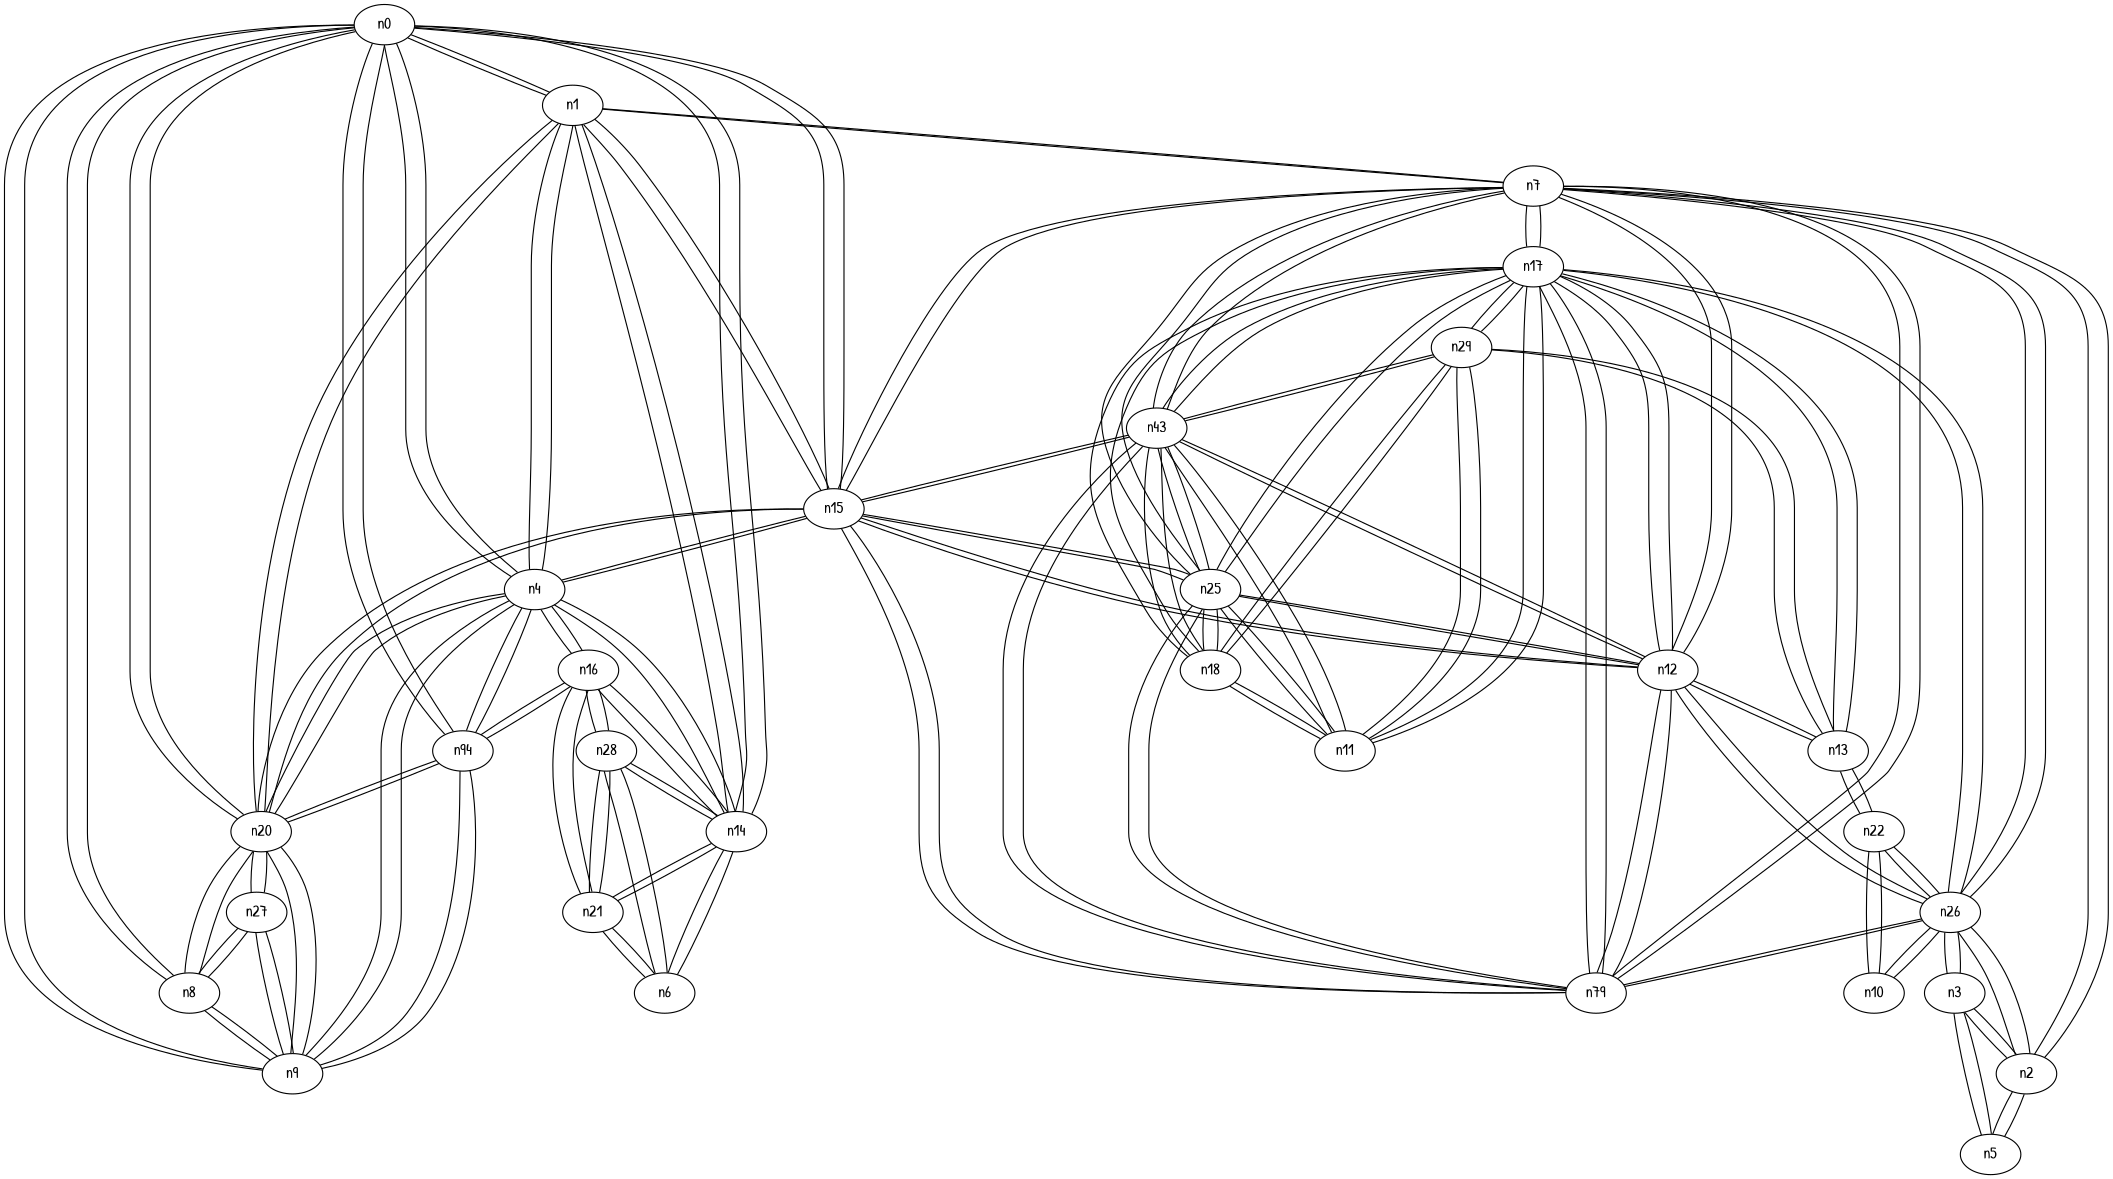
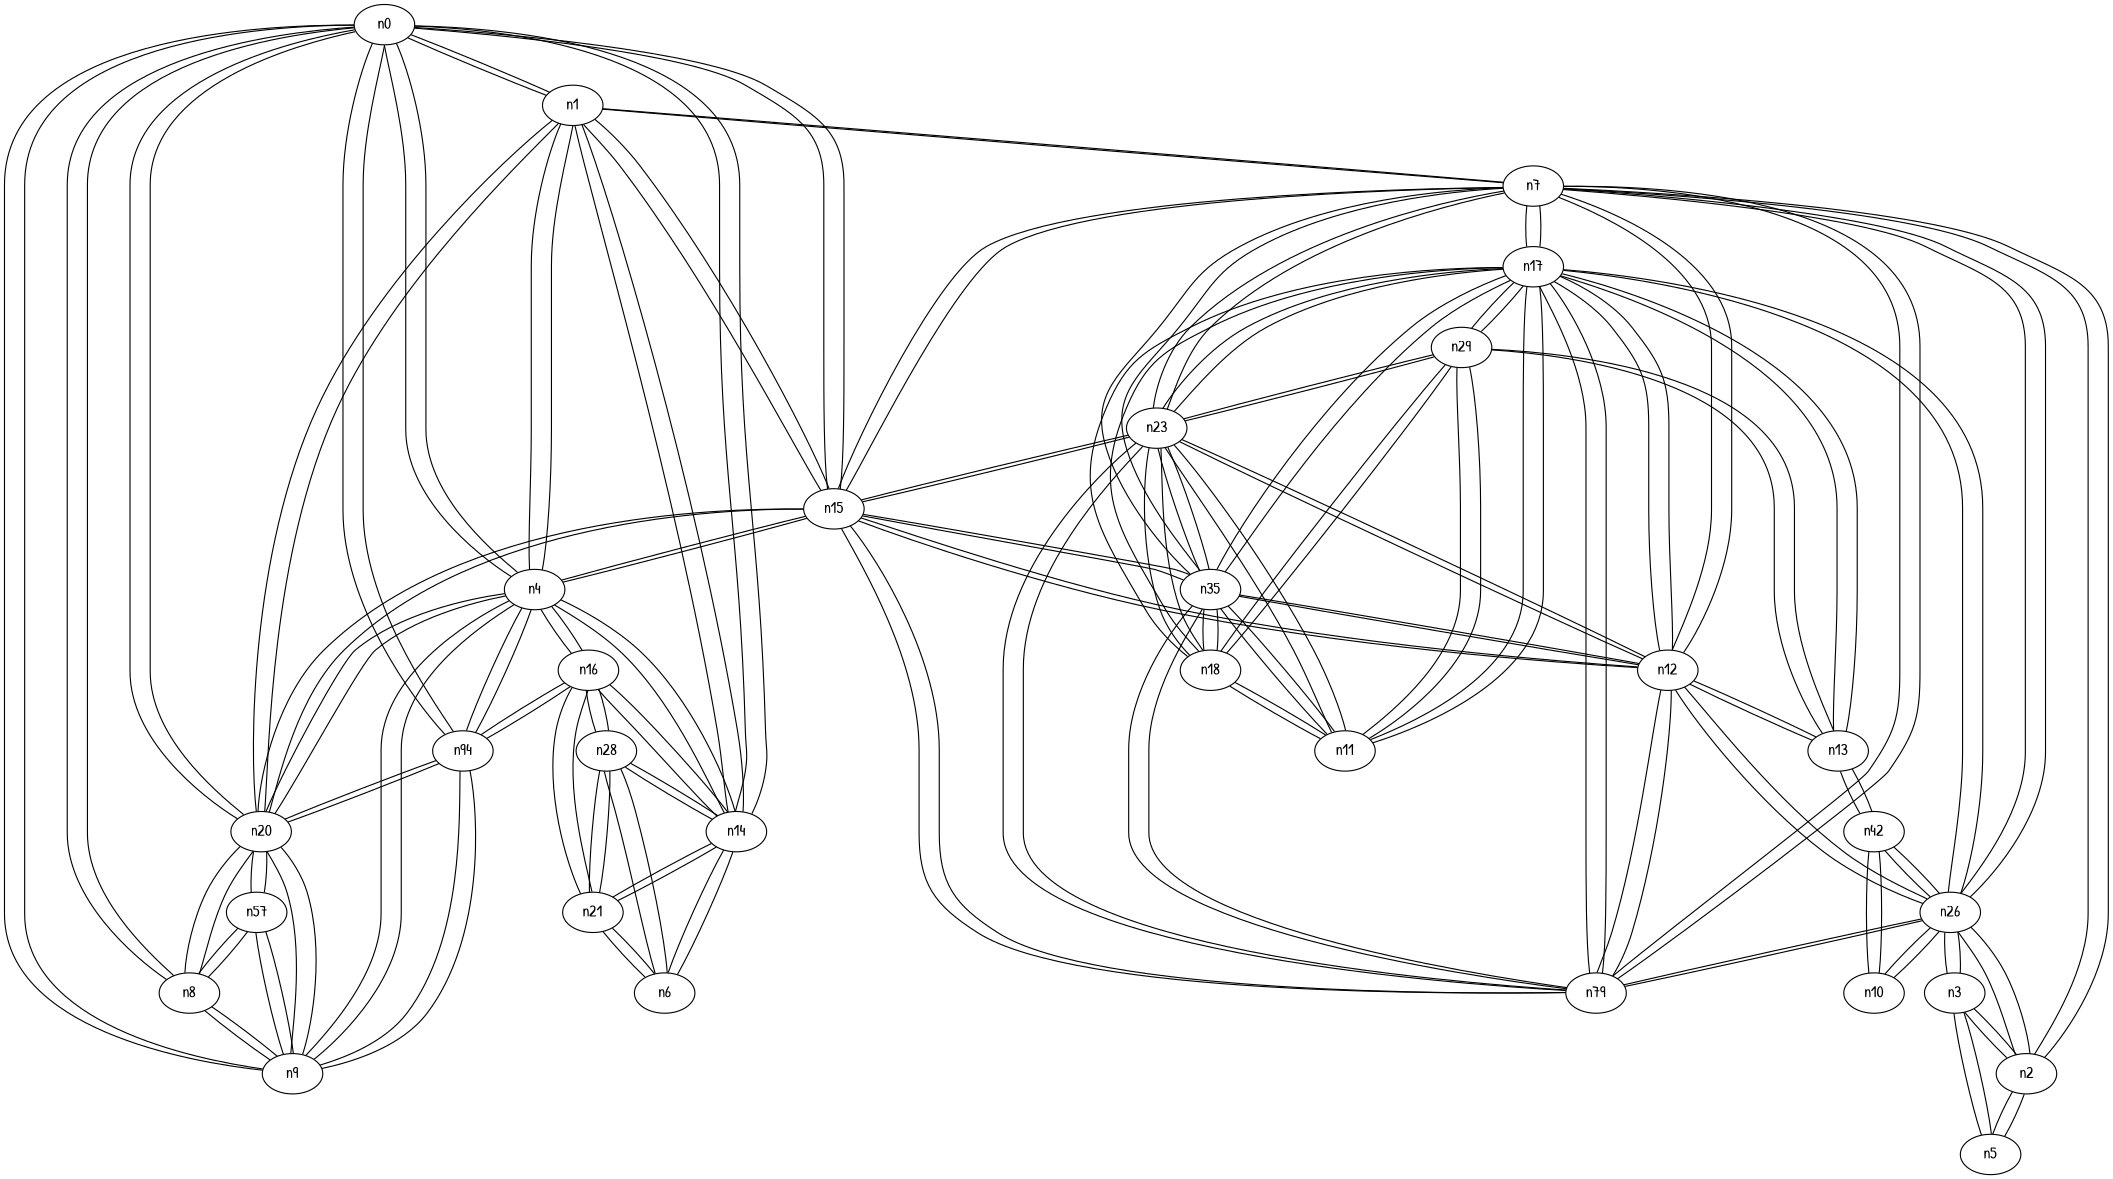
node "n43": label "n43" -> "n23"
node "n25": label "n25" -> "n35"
node "n22": label "n22" -> "n42"
node "n27": label "n27" -> "n57"
